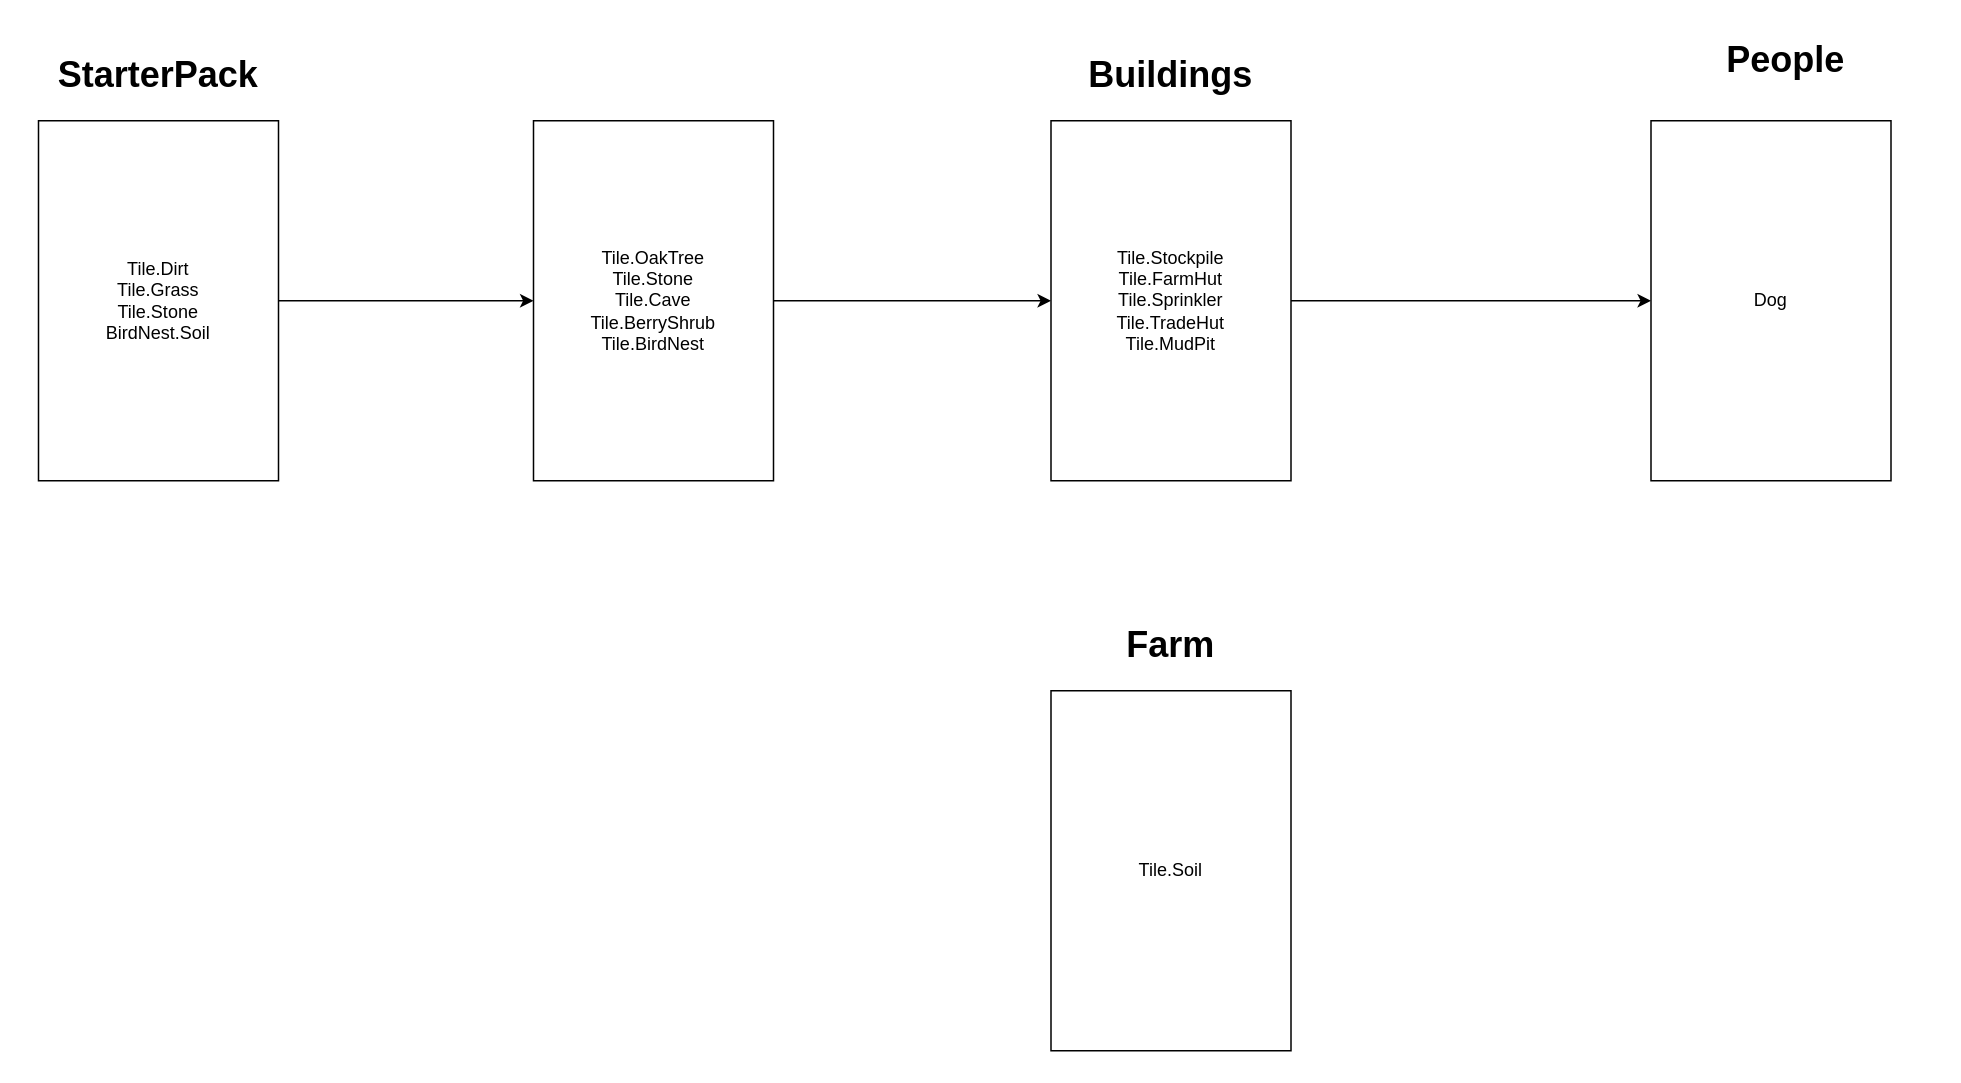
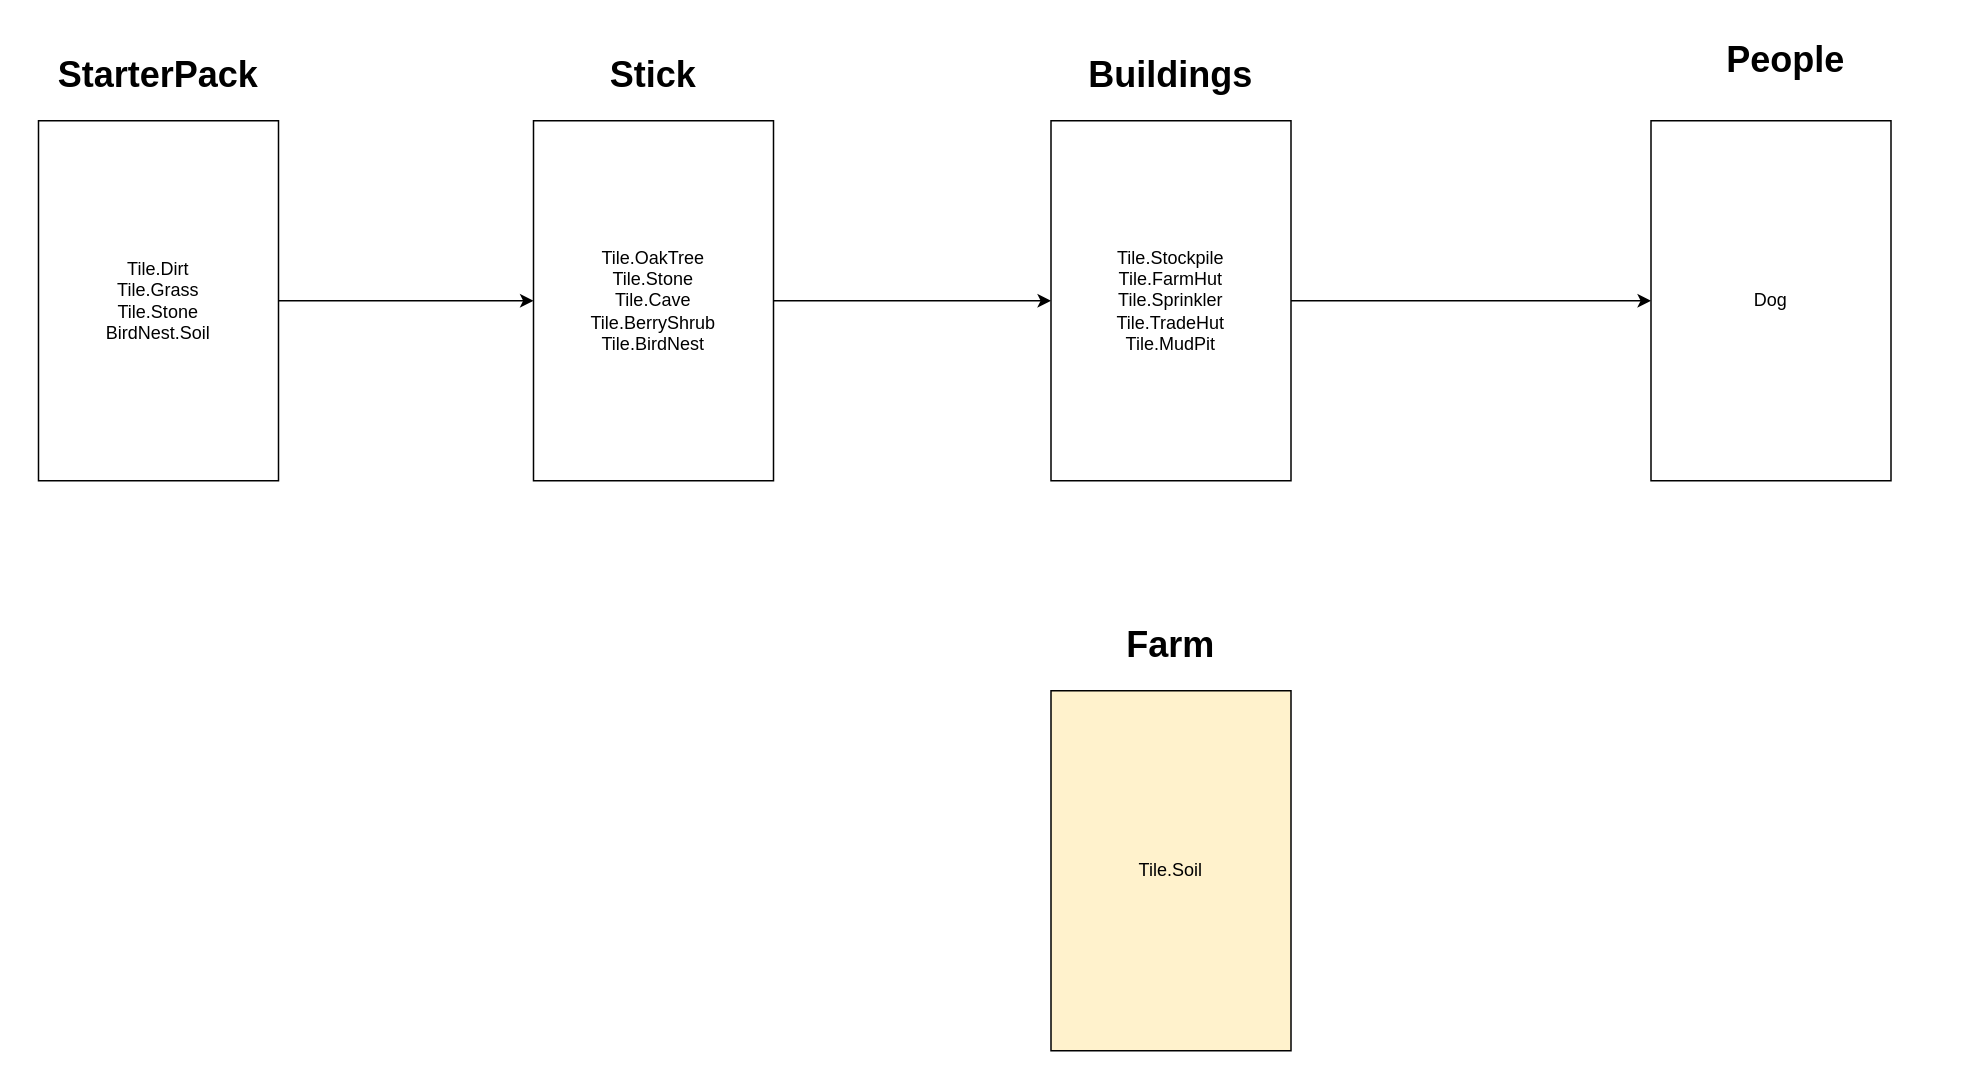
node "Stick": added
node "Tile.Soil": fillcolor #ffffff -> #fff2cc
